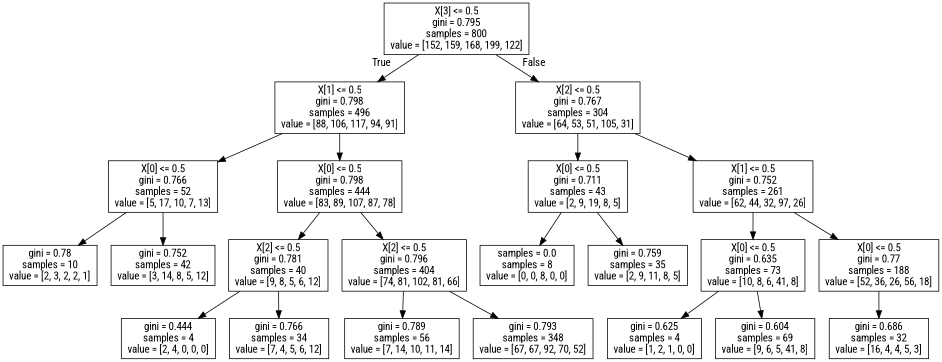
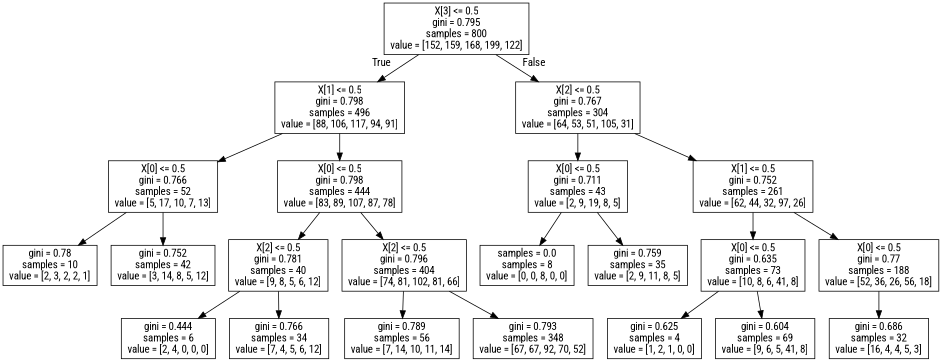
node "gini = 0.444 samples = 4 value = [2, 4, 0, 0, 0]": label "gini = 0.444 samples = 4 value = [2, 4, 0, 0, 0]" -> "gini = 0.444 samples = 6 value = [2, 4, 0, 0, 0]"
